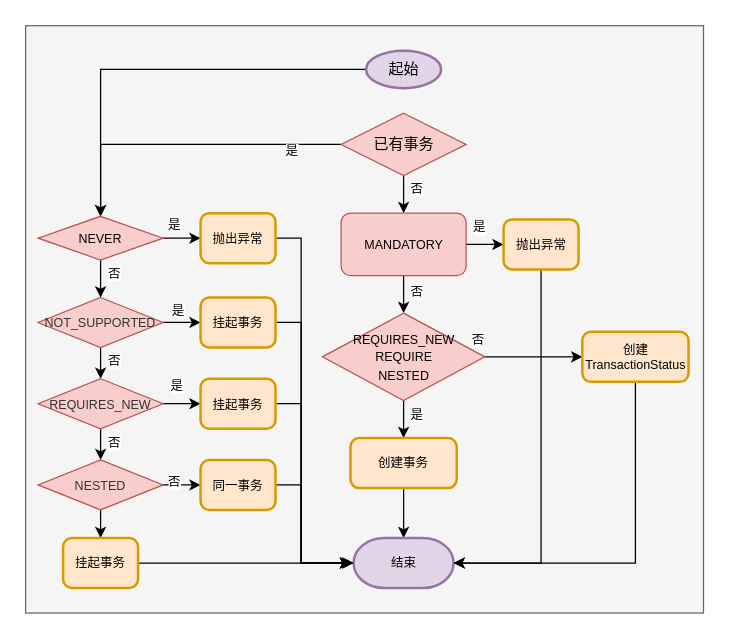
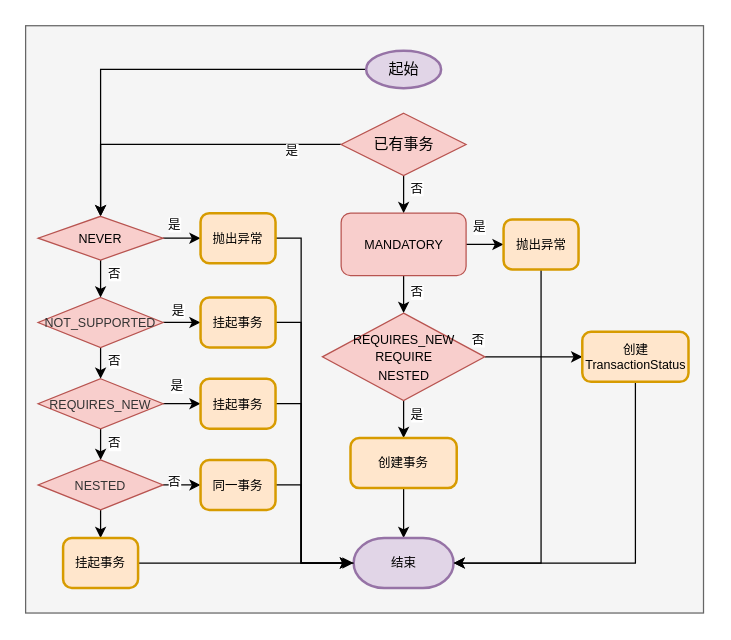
edge "同一事务" -> "结束": arrowhead classic -> none
